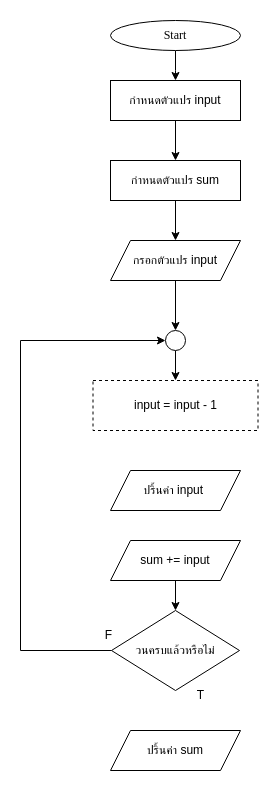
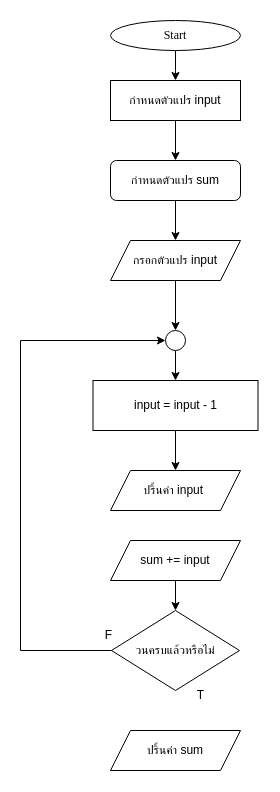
node "กำหนดตัวแปร sum": shape rectangle -> rounded rectangle
node "input = input - 1": style dashed -> solid
edge "input = input - 1" -> "ปริ้นค่า input": added
